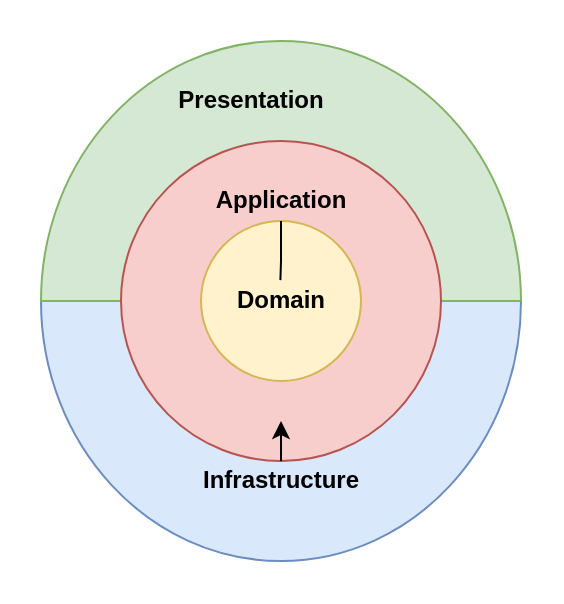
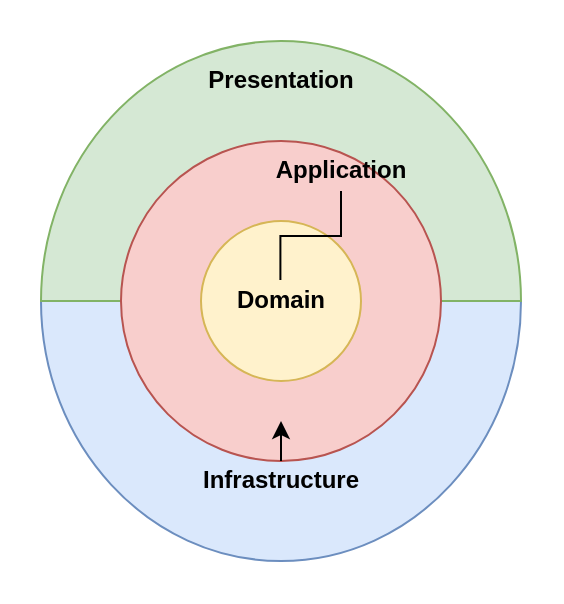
node "Presentation": moved (251, 101) -> (281, 81)
node "Application": moved (281, 201) -> (341, 171)
